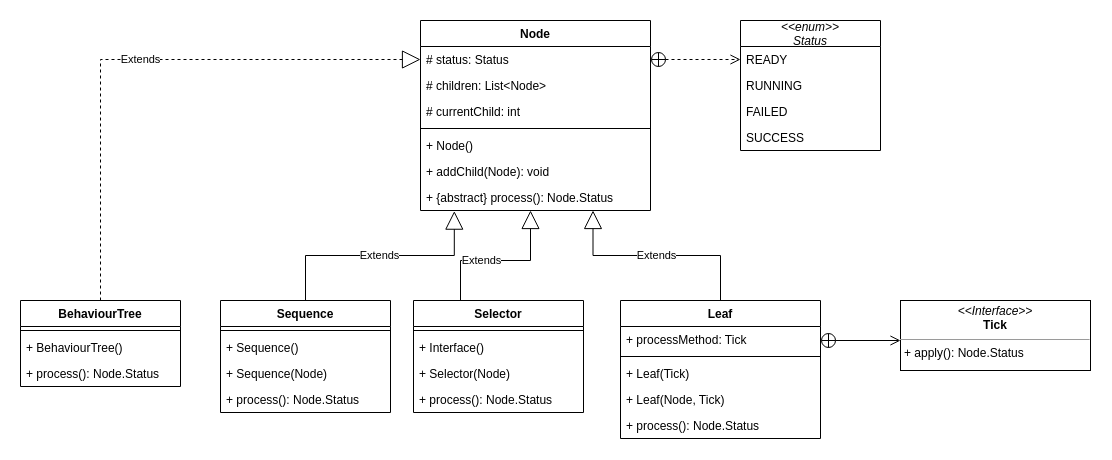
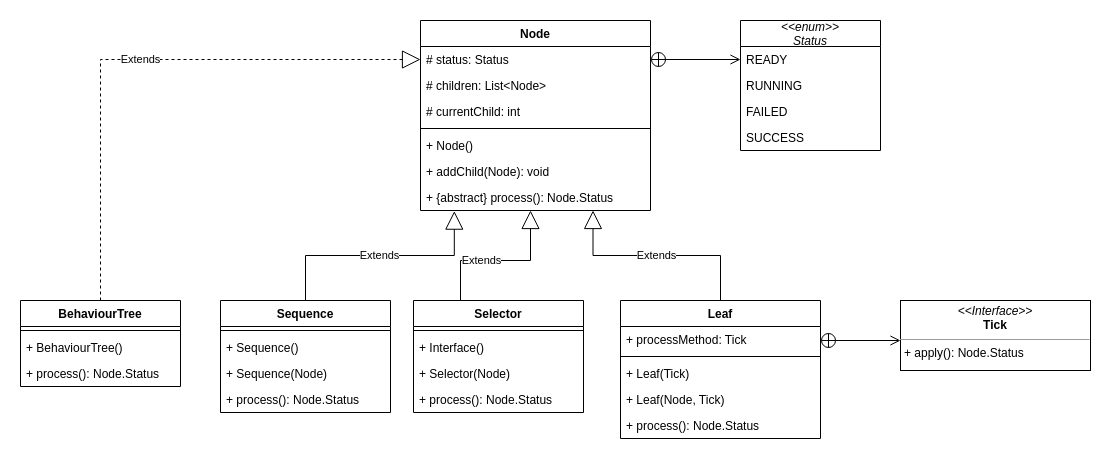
edge "# status: Status" -- "READY": style dashed -> solid
